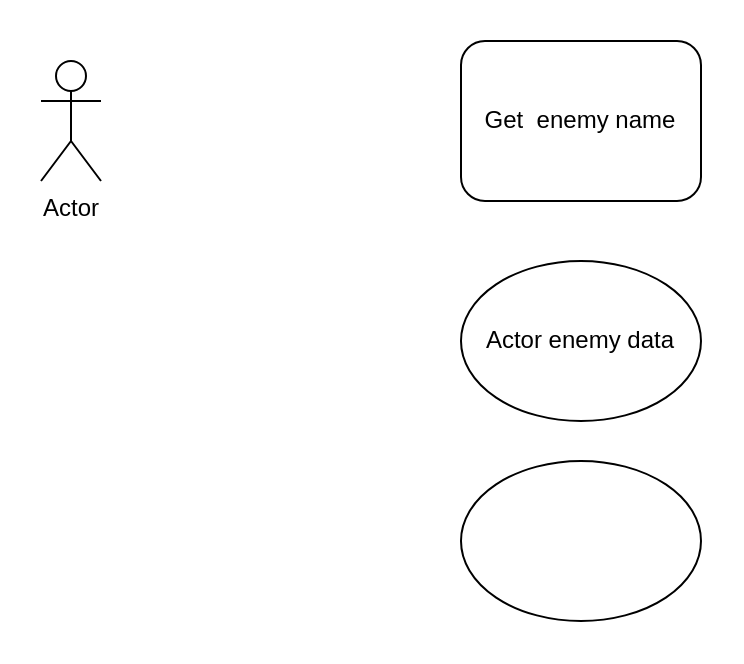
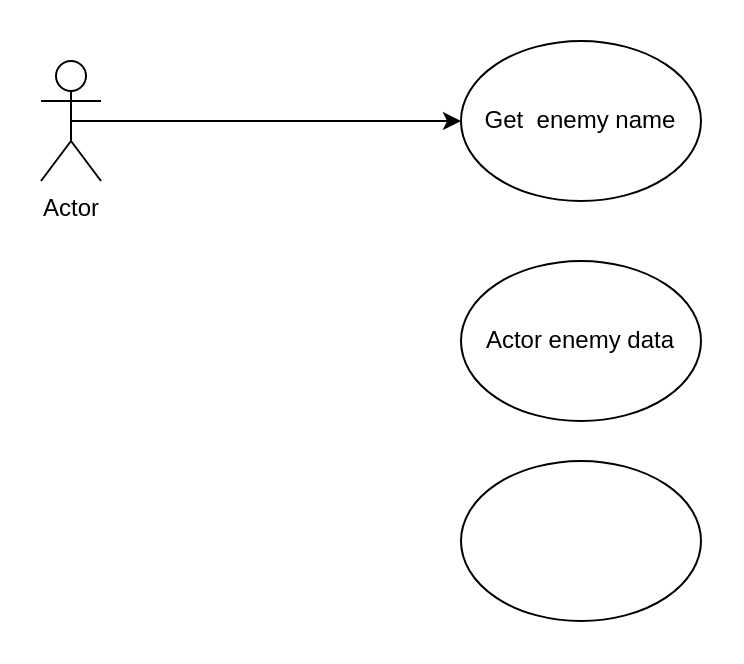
edge "Actor" -> "Get enemy name": added
node "Get enemy name": shape rounded rectangle -> ellipse
